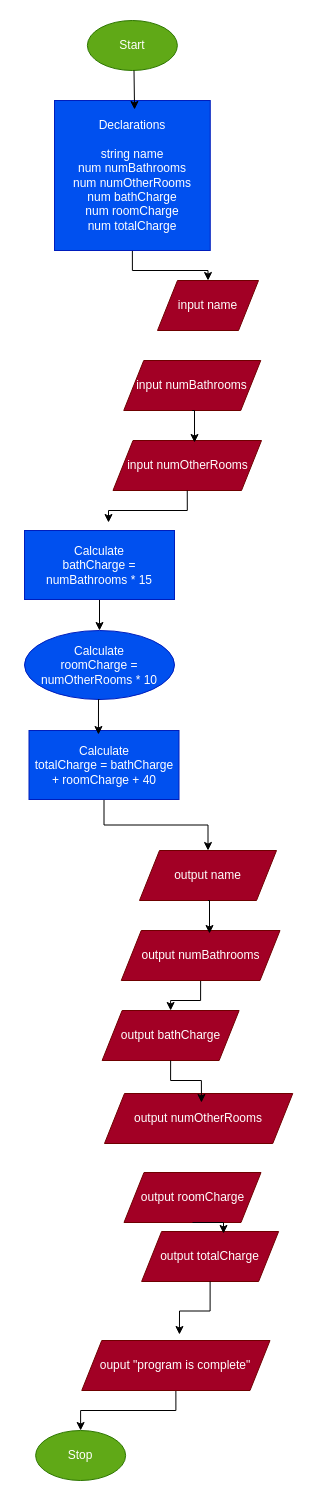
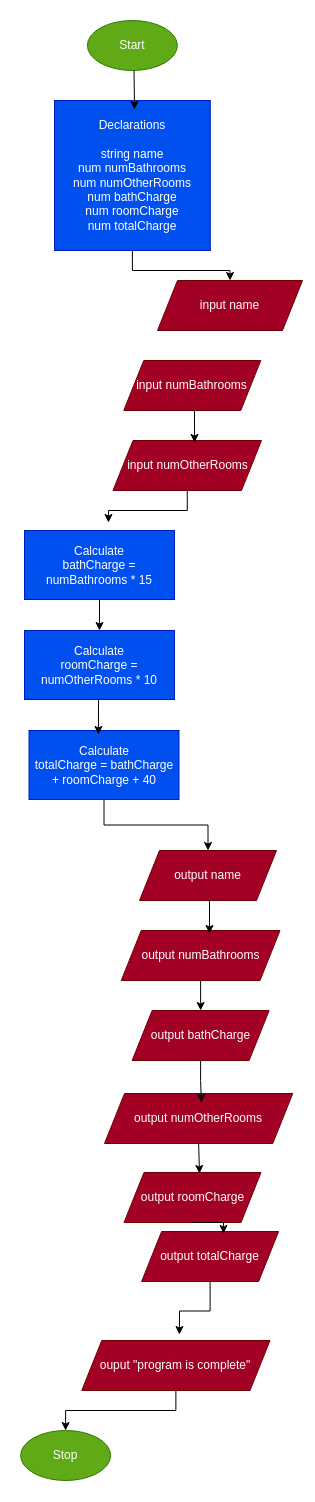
node "input name": size 101x50 -> 145x50
node "Calculate roomCharge = numOtherRooms * 10": shape ellipse -> rectangle
node "output bathCharge": moved (171, 1036) -> (201, 1036)
edge "output numOtherRooms" -> "output roomCharge": added
node "Stop": moved (81, 1456) -> (66, 1456)
